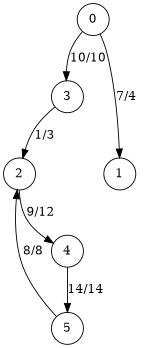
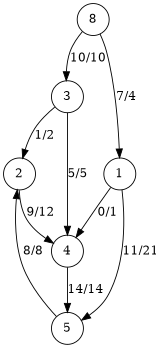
node "0": label "0" -> "8"
edge "3" -> "2": label "1/3" -> "1/2"
edge "3" -> "4": added, label "5/5"
edge "1" -> "4": added, label "0/1"
edge "1" -> "5": added, label "11/21"
